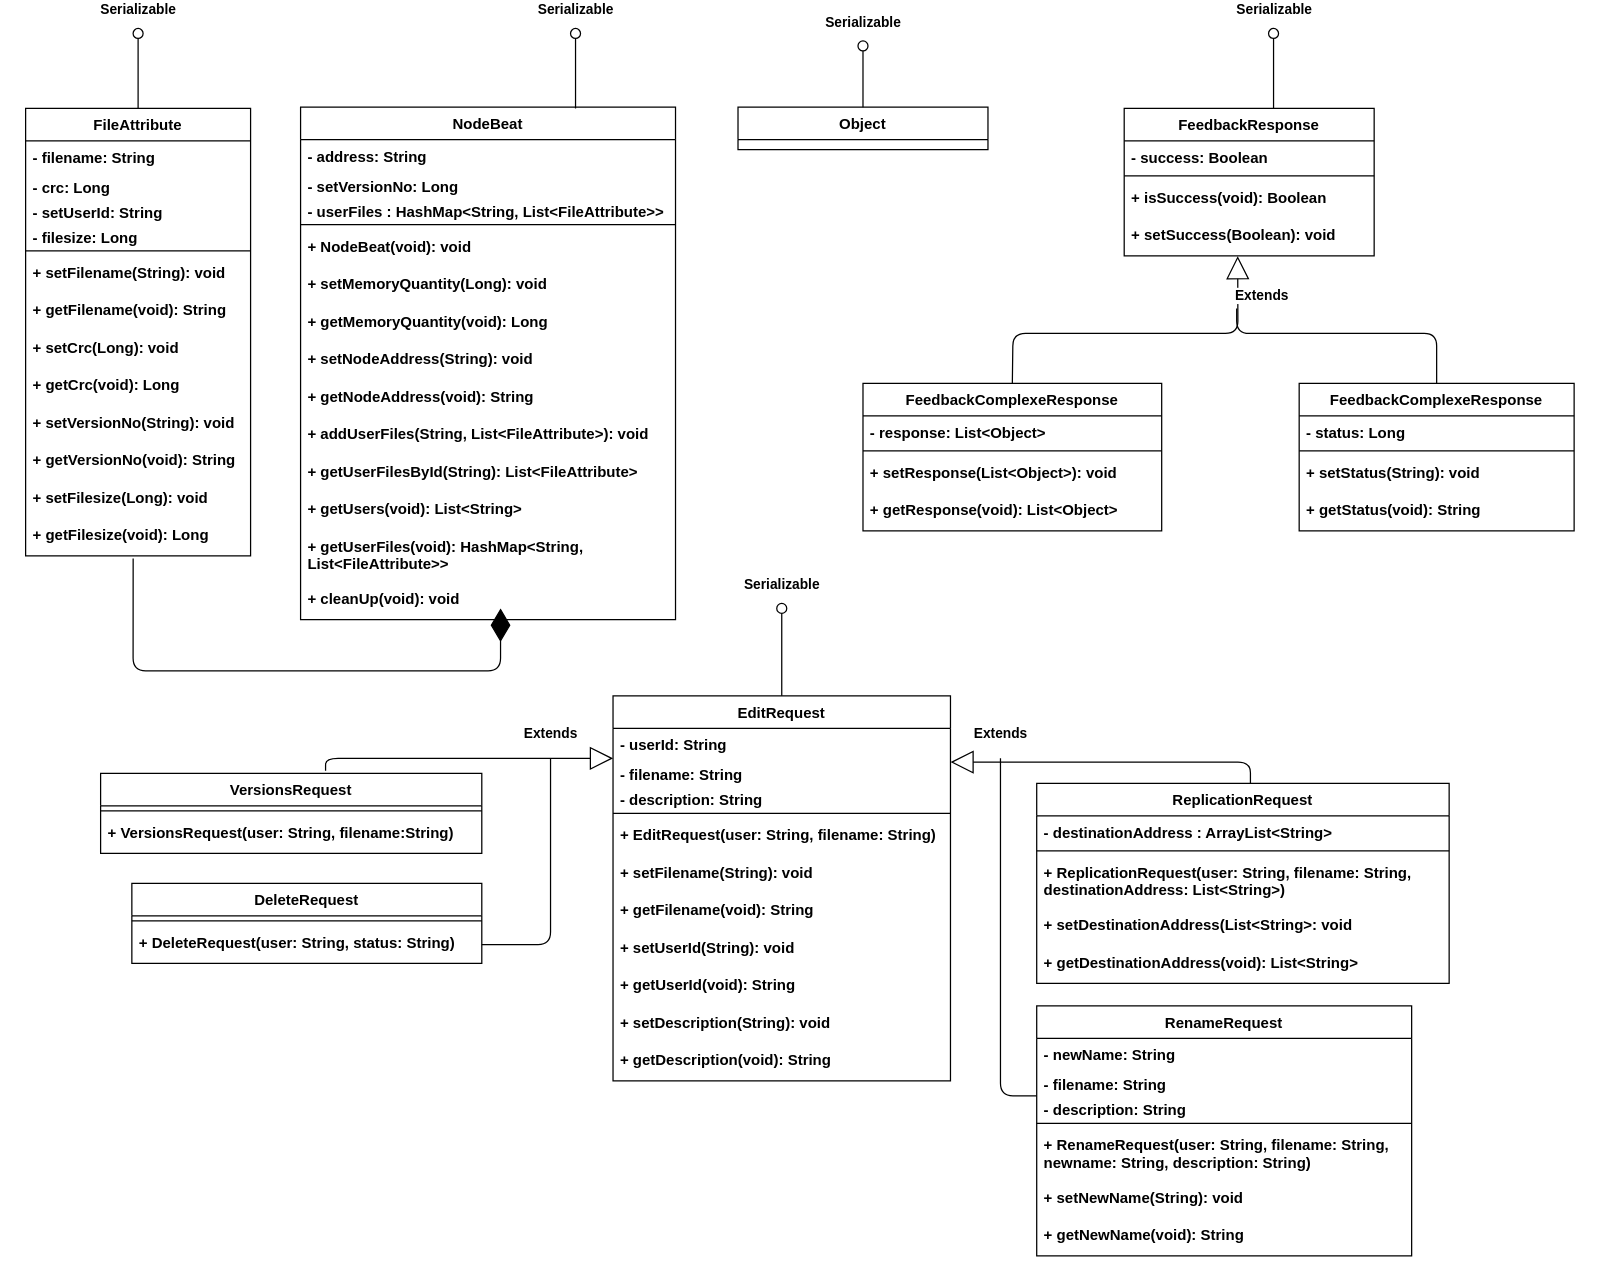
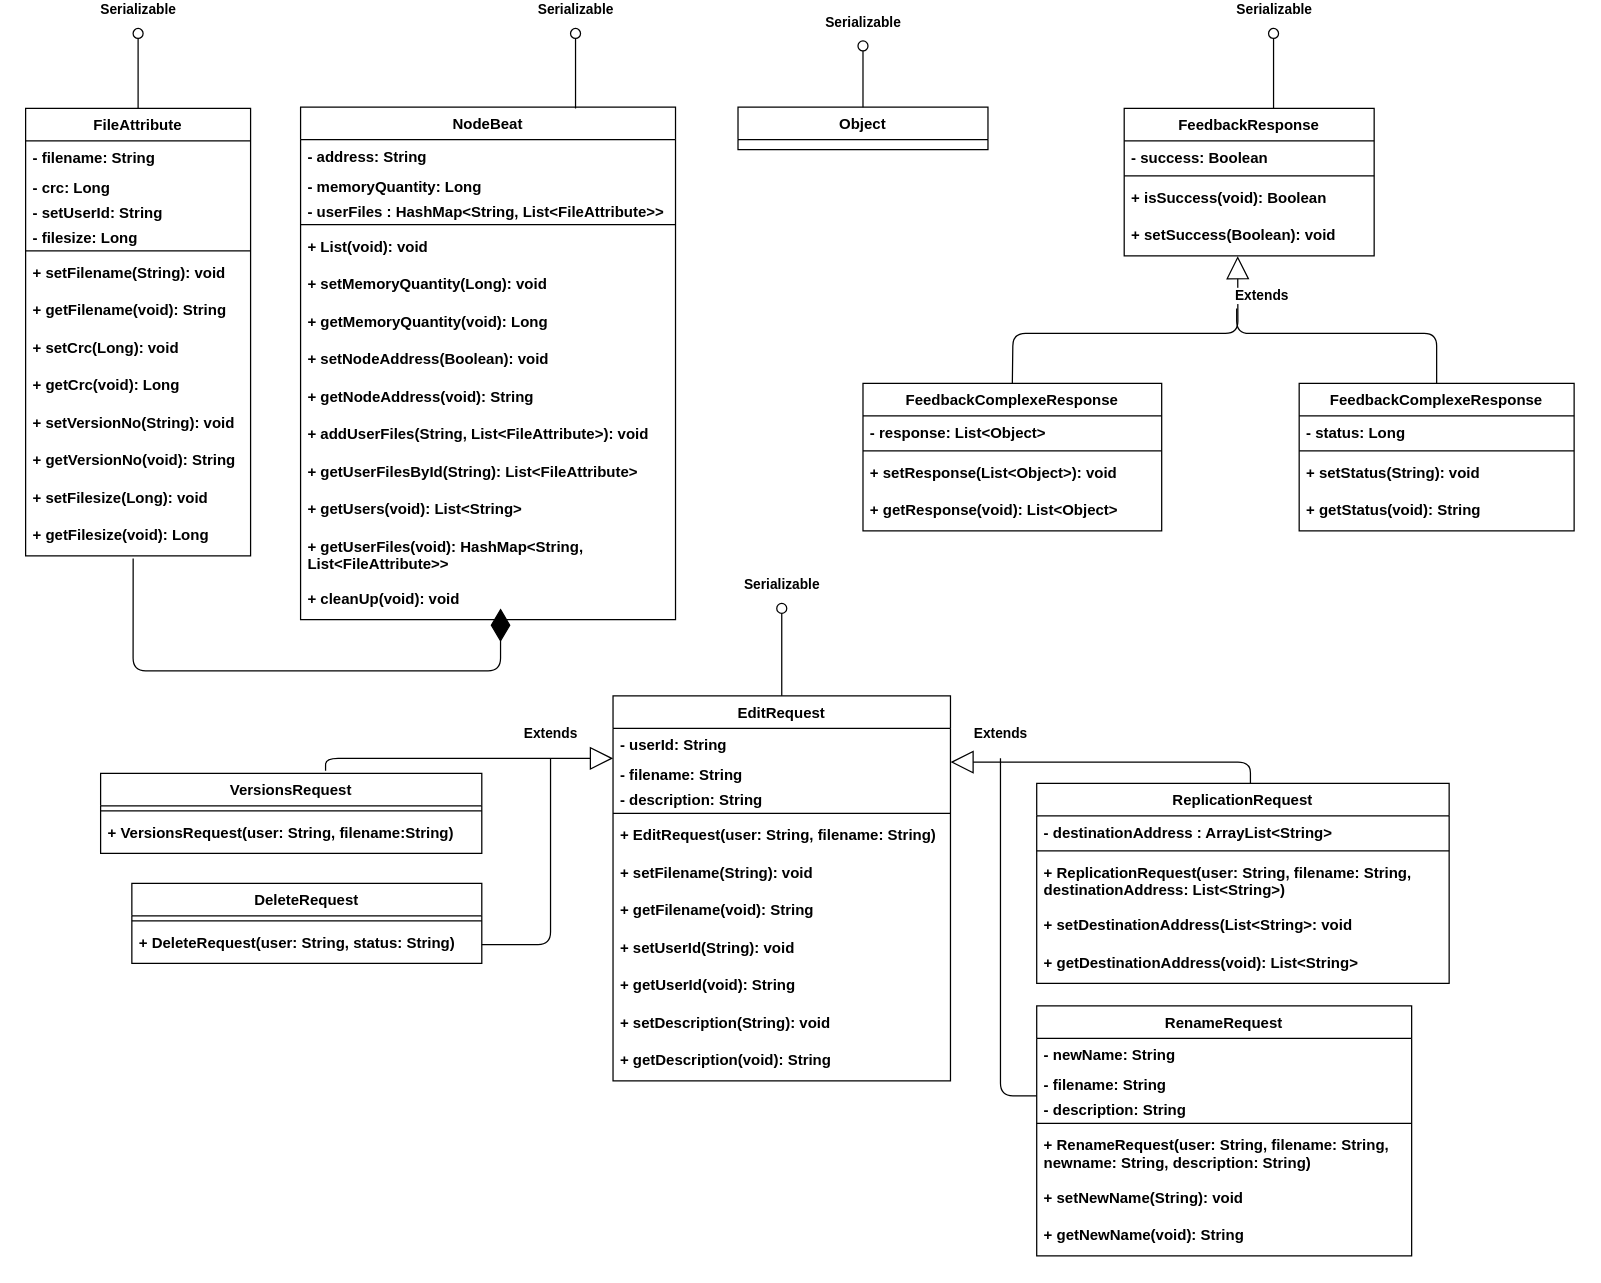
node "- setVersionNo: Long": label "- setVersionNo: Long" -> "- memoryQuantity: Long"
node "+ NodeBeat(void): void": label "+ NodeBeat(void): void" -> "+ List(void): void"
node "+ setNodeAddress(String): void": label "+ setNodeAddress(String): void" -> "+ setNodeAddress(Boolean): void"
